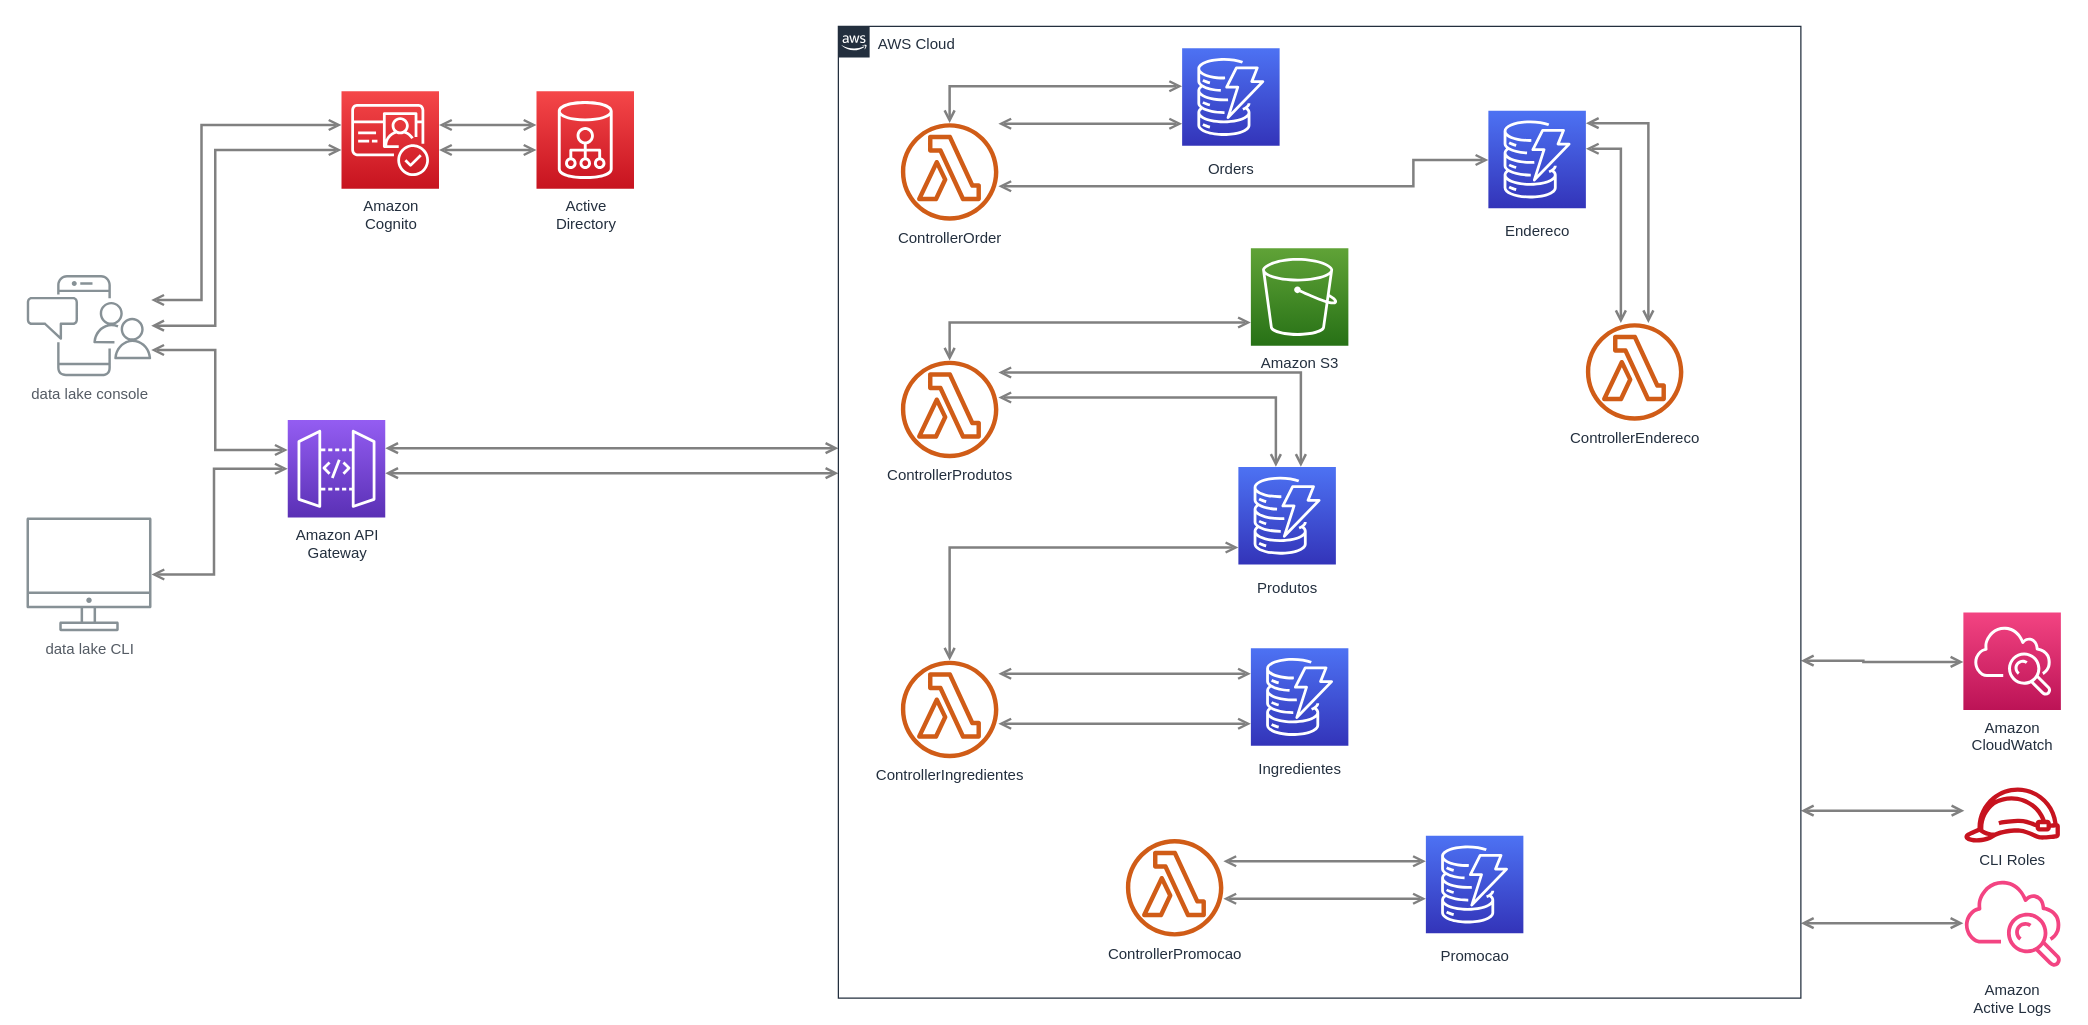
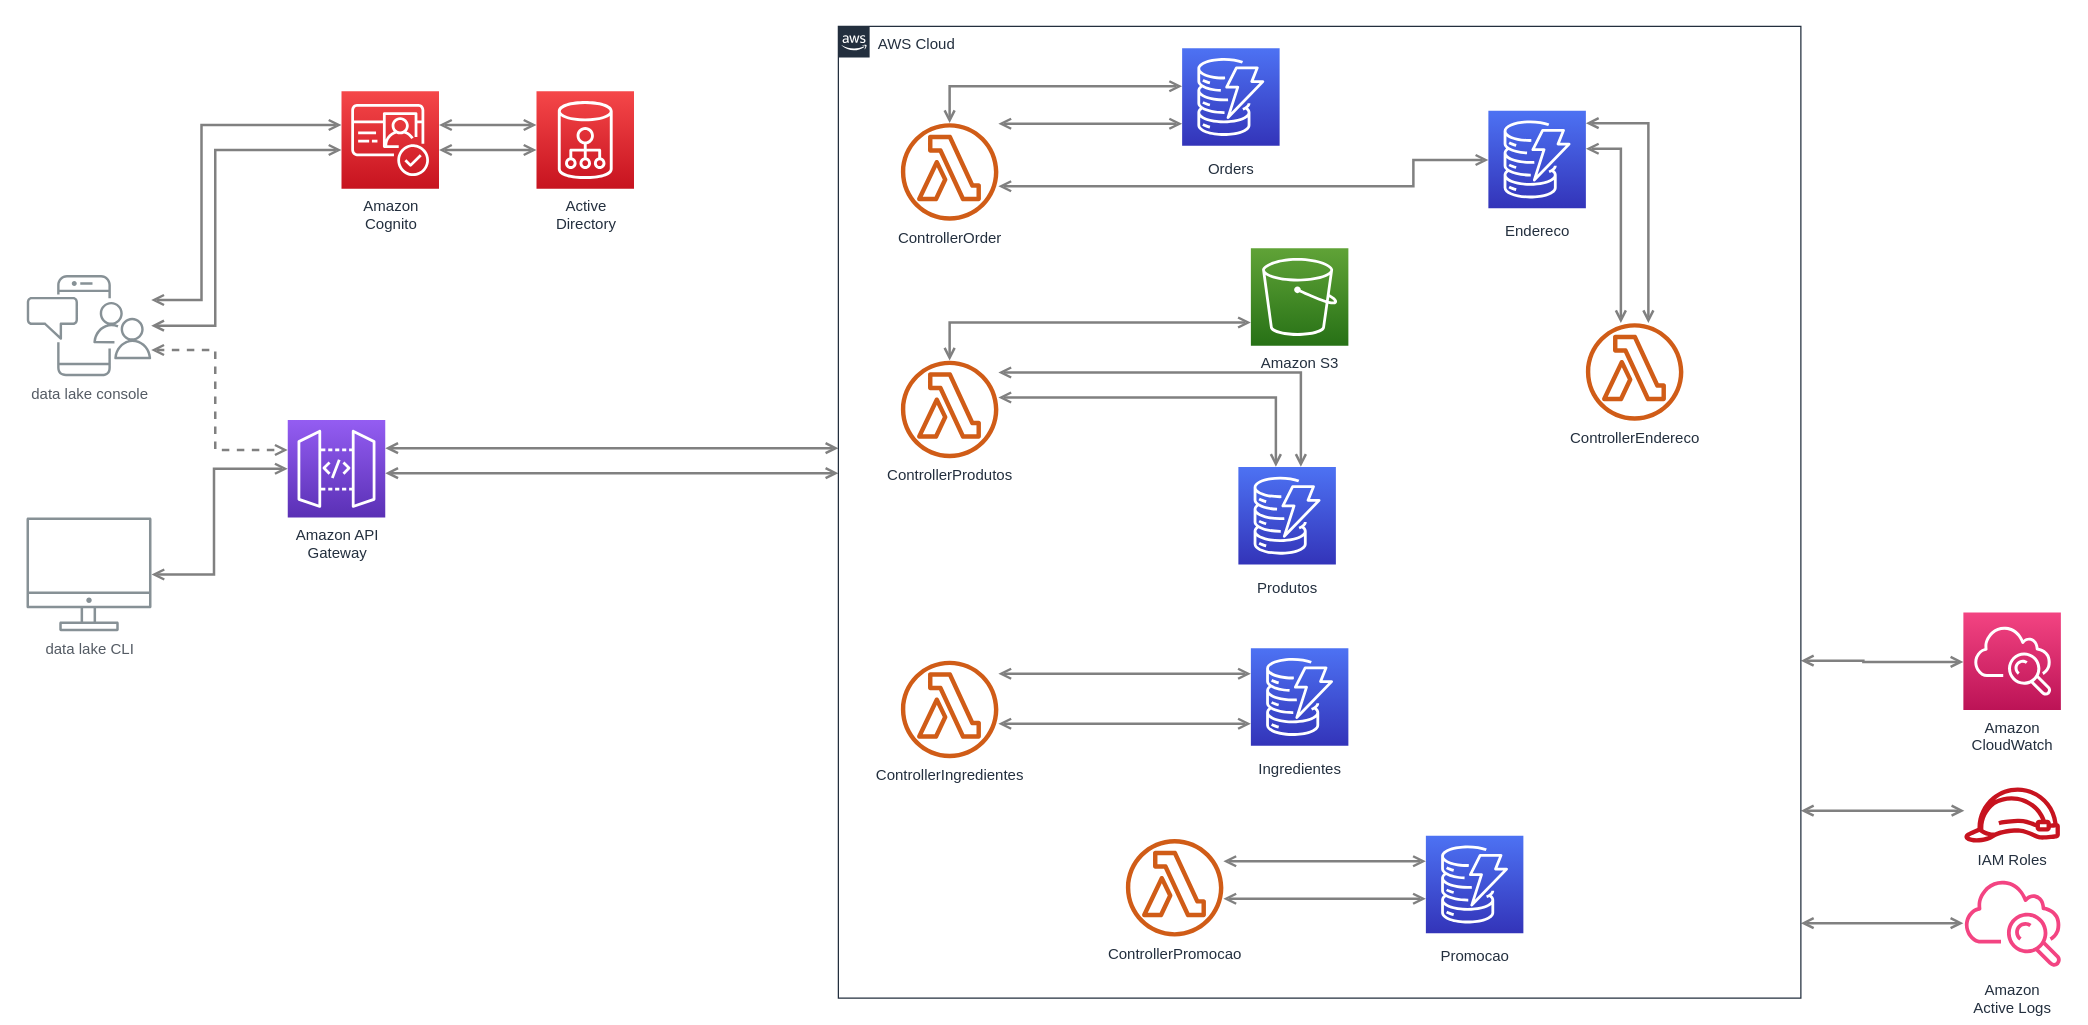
edge "data lake console" -- "Amazon API Gateway": style solid -> dashed
edge "Produtos" -- "ControllerIngredientes": removed
node "CLI Roles": label "CLI Roles" -> "IAM Roles"
